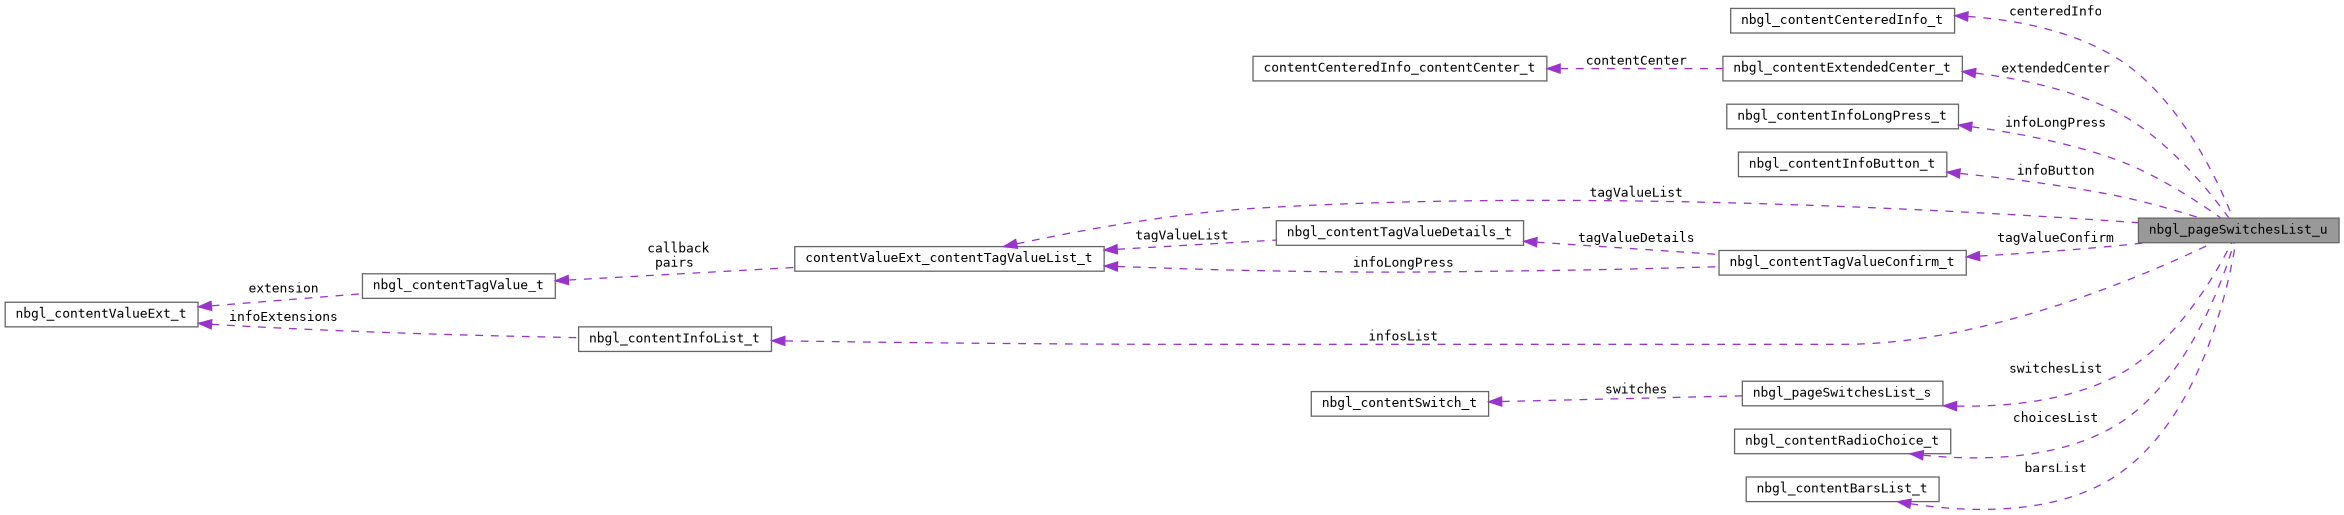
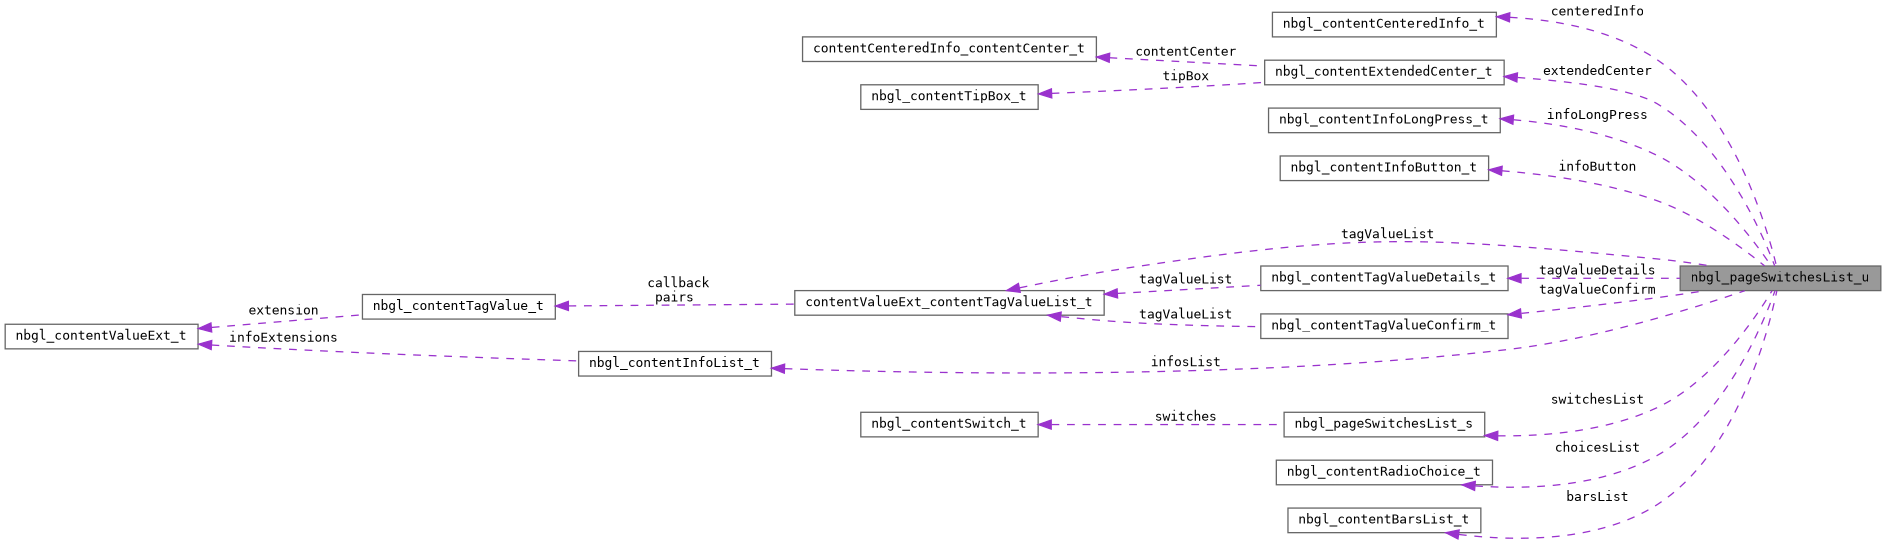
node "nbgl_contentTipBox_t": added
edge "nbgl_contentTagValueConfirm_t" -> "nbgl_contentTagValueDetails_t": now "nbgl_pageSwitchesList_u" -> "nbgl_contentTagValueDetails_t"
edge "nbgl_contentTagValueConfirm_t" -> "contentValueExt_contentTagValueList_t": label " infoLongPress" -> " tagValueList"
